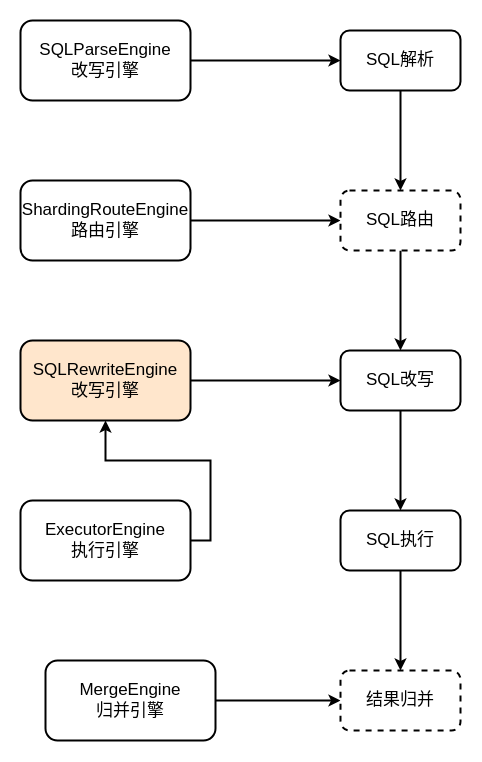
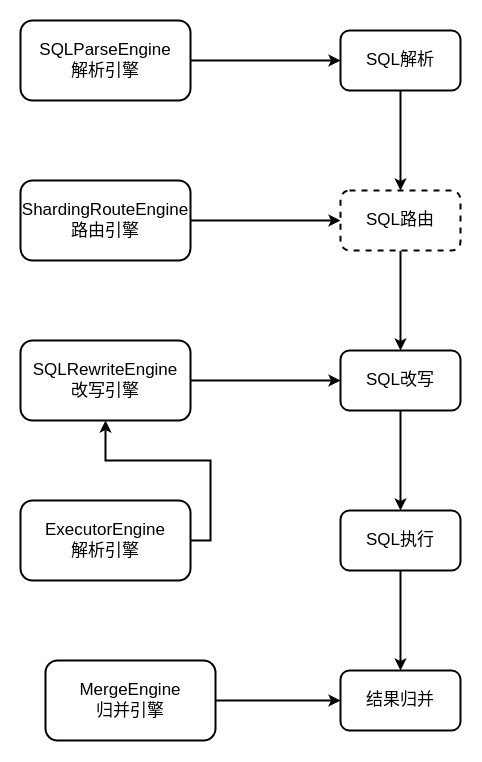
node "SQLParseEngine 改写引擎": label "SQLParseEngine 改写引擎" -> "SQLParseEngine 解析引擎"
node "SQLRewriteEngine 改写引擎": fillcolor #ffe6cc -> #ffffff
node "ExecutorEngine 执行引擎": label "ExecutorEngine 执行引擎" -> "ExecutorEngine 解析引擎"
node "结果归并": style dashed -> solid
